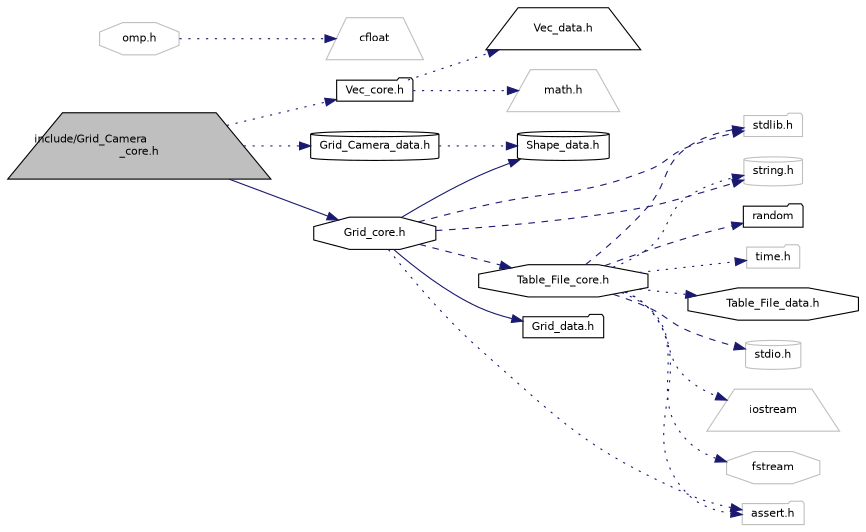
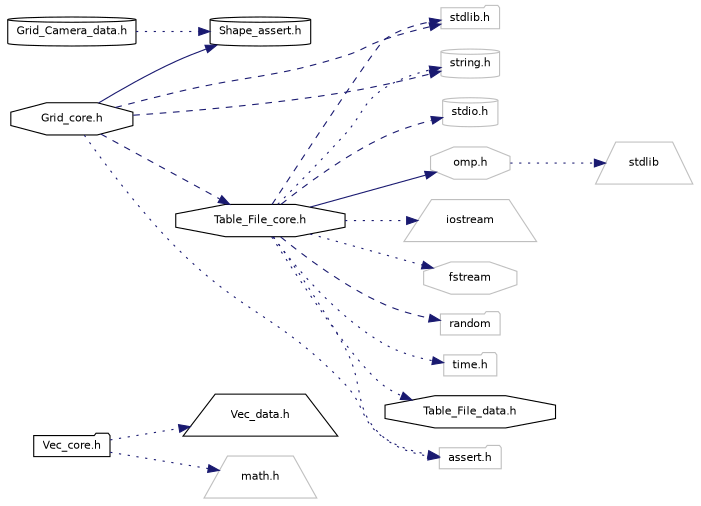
node "cfloat": label "cfloat" -> "stdlib"
node "include/Grid_Camera _core.h": removed
node "Shape_data.h": label "Shape_data.h" -> "Shape_assert.h"
edge "Table_File_core.h" -> "omp.h": added
node "random": color black -> grey75
node "Grid_data.h": removed
